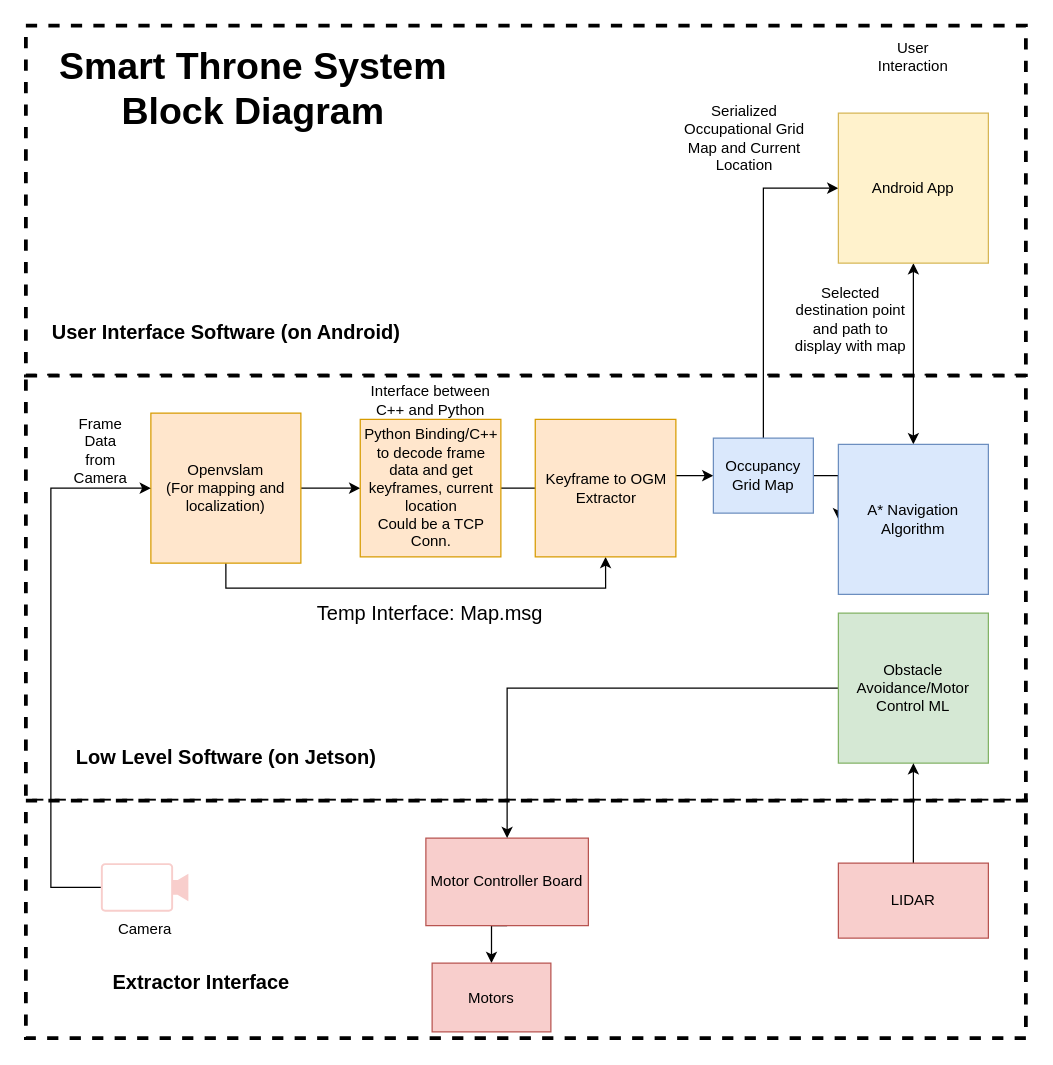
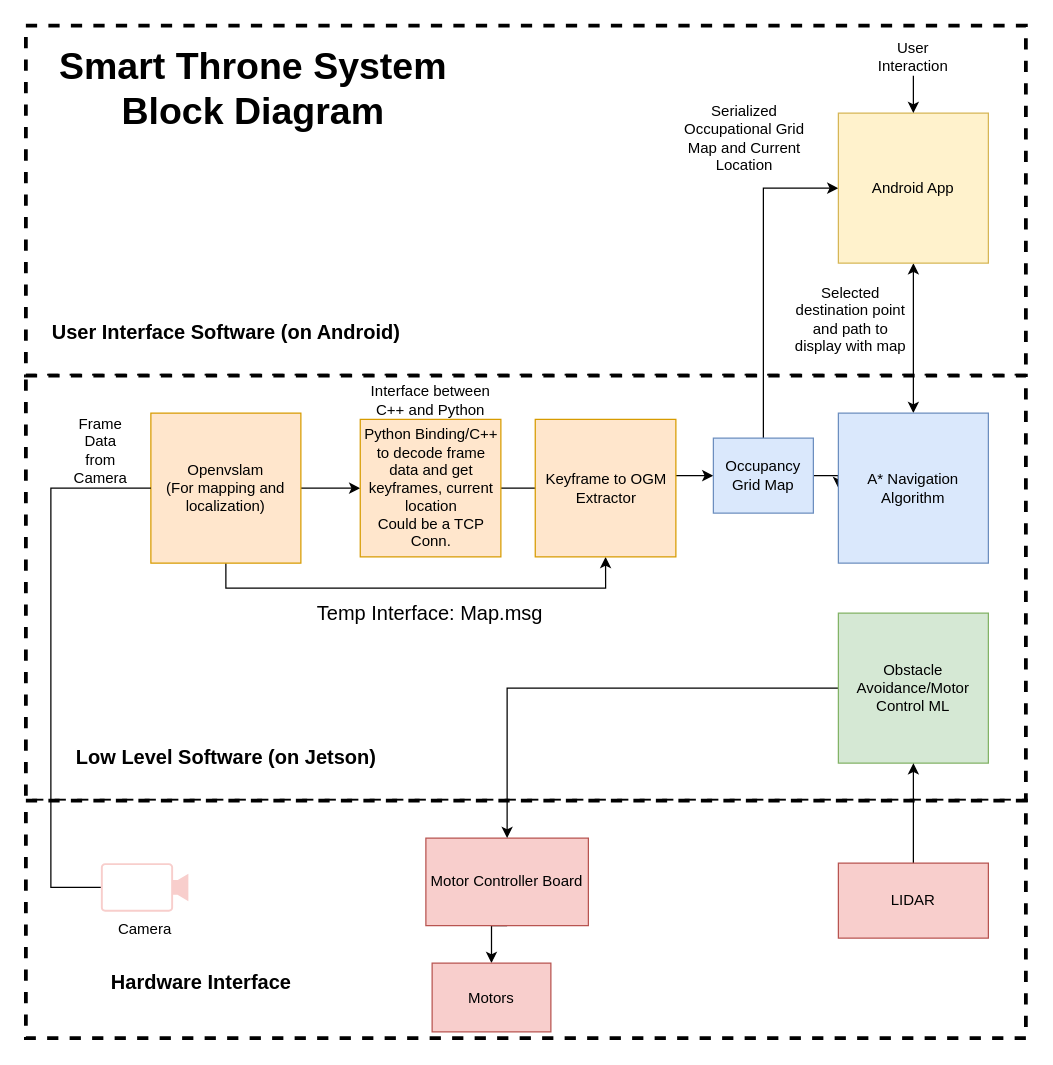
edge "User Interaction" -> "Android App": added
edge "Camera" -> "Openvslam (For mapping and localization)": arrowhead classic -> none
node "A* Navigation Algorithm": moved (913, 519) -> (913, 488)
node "Extractor Interface": label "Extractor Interface" -> "Hardware Interface"
